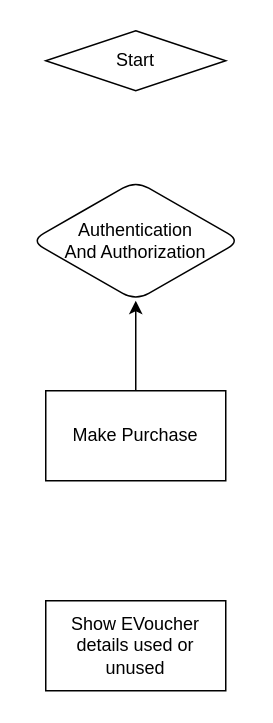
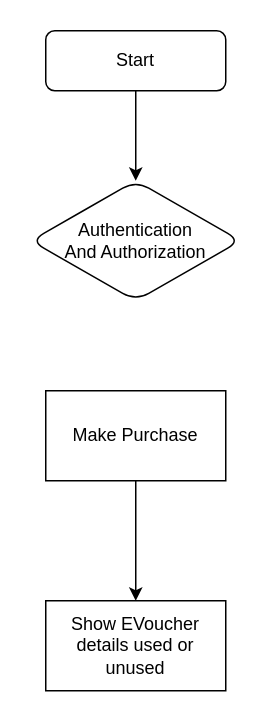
node "Start": shape diamond -> rounded rectangle
edge "Start" -> "Authentication And Authorization": added
edge "Make Purchase" -> "Authentication And Authorization": now "Make Purchase" -> "Show EVoucher details used or unused"
